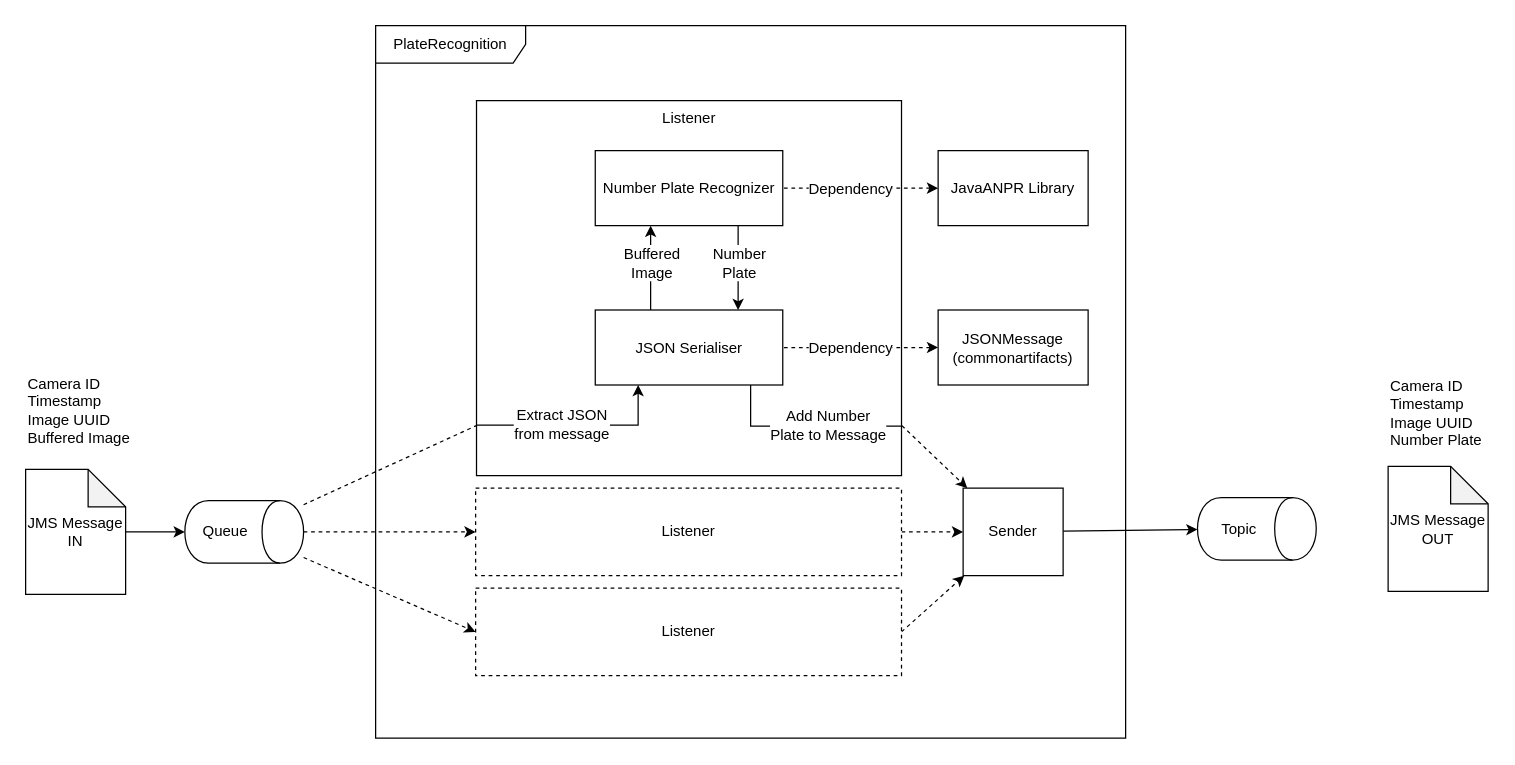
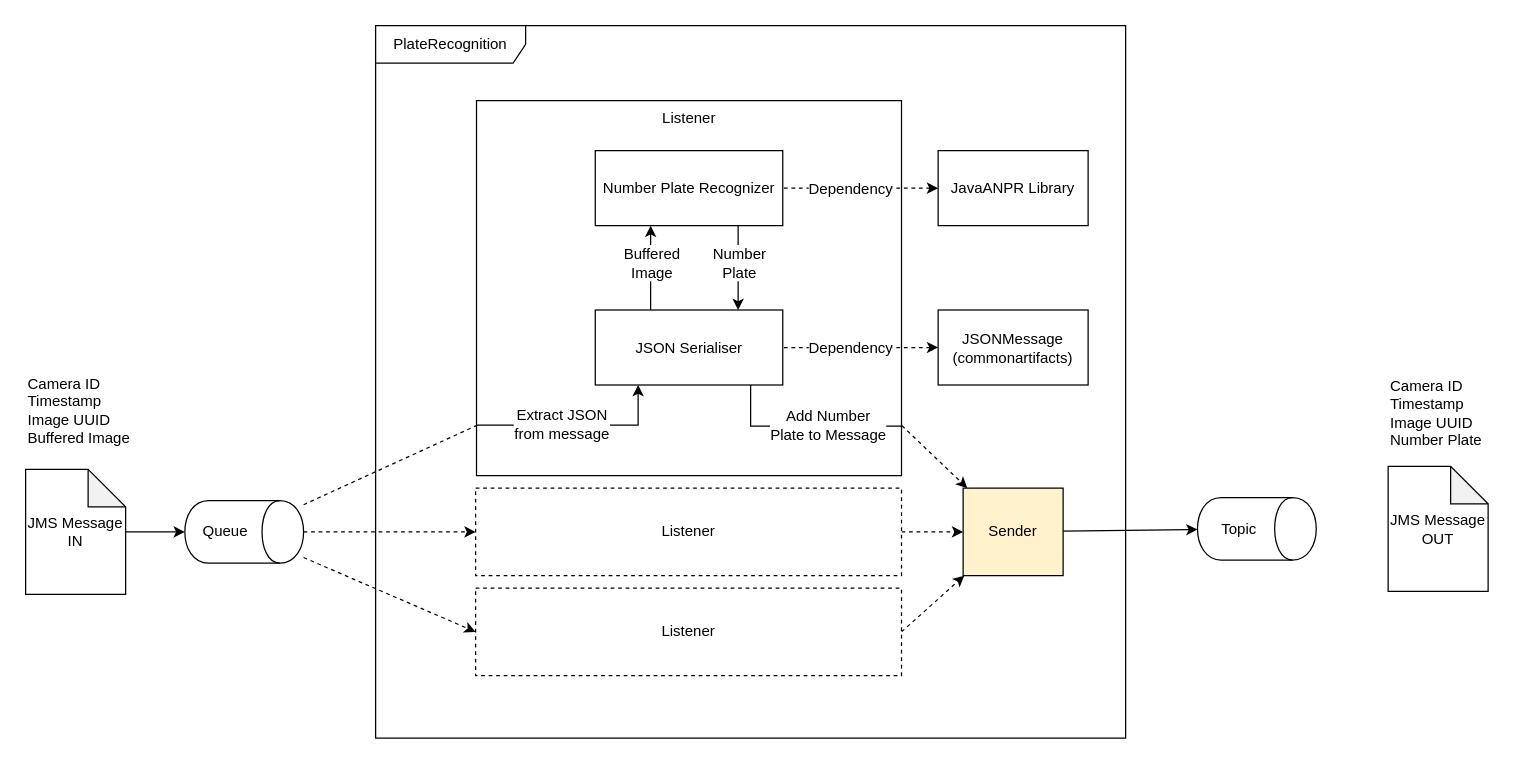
node "Sender": fillcolor #ffffff -> #fff2cc
